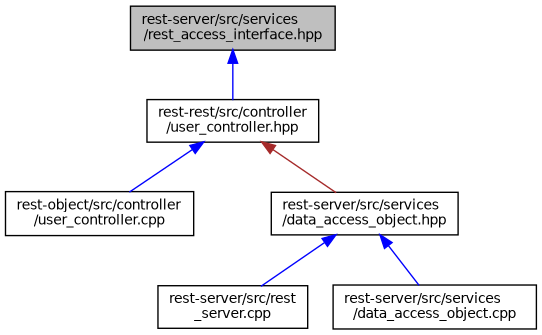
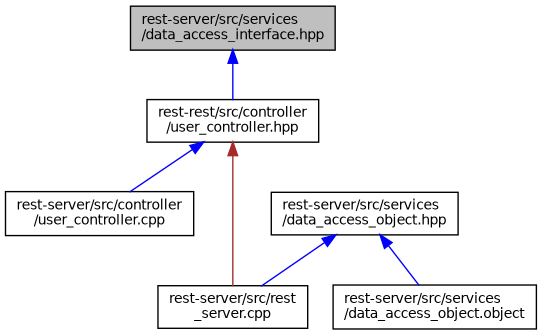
node "rest-server/src/services /rest_access_interface.hpp": label "rest-server/src/services /rest_access_interface.hpp" -> "rest-server/src/services /data_access_interface.hpp"
edge "rest-server/src/services /data_access_object.hpp" -> "rest-rest/src/controller /user_controller.hpp": now "rest-server/src/rest _server.cpp" -> "rest-rest/src/controller /user_controller.hpp"
node "rest-object/src/controller /user_controller.cpp": label "rest-object/src/controller /user_controller.cpp" -> "rest-server/src/controller /user_controller.cpp"
node "rest-server/src/services /data_access_object.cpp": label "rest-server/src/services /data_access_object.cpp" -> "rest-server/src/services /data_access_object.object"
